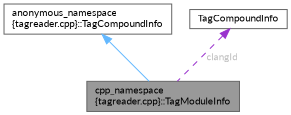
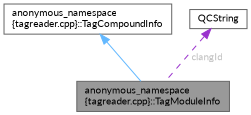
node "TagCompoundInfo": label "TagCompoundInfo" -> "QCString"
node "cpp_namespace {tagreader.cpp}::TagModuleInfo": label "cpp_namespace {tagreader.cpp}::TagModuleInfo" -> "anonymous_namespace {tagreader.cpp}::TagModuleInfo"
